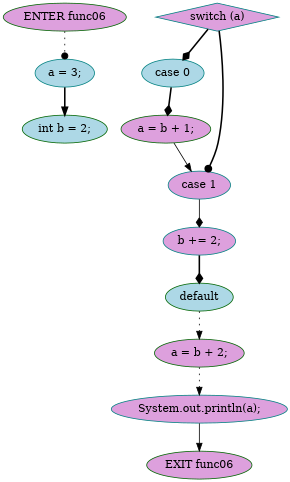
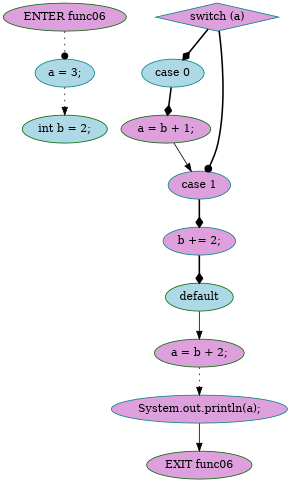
edge "a = 3;" -> "int b = 2;": style bold -> dotted
edge "case 1" -> "b += 2;": style solid -> bold
edge "default" -> "a = b + 2;": style dotted -> solid
